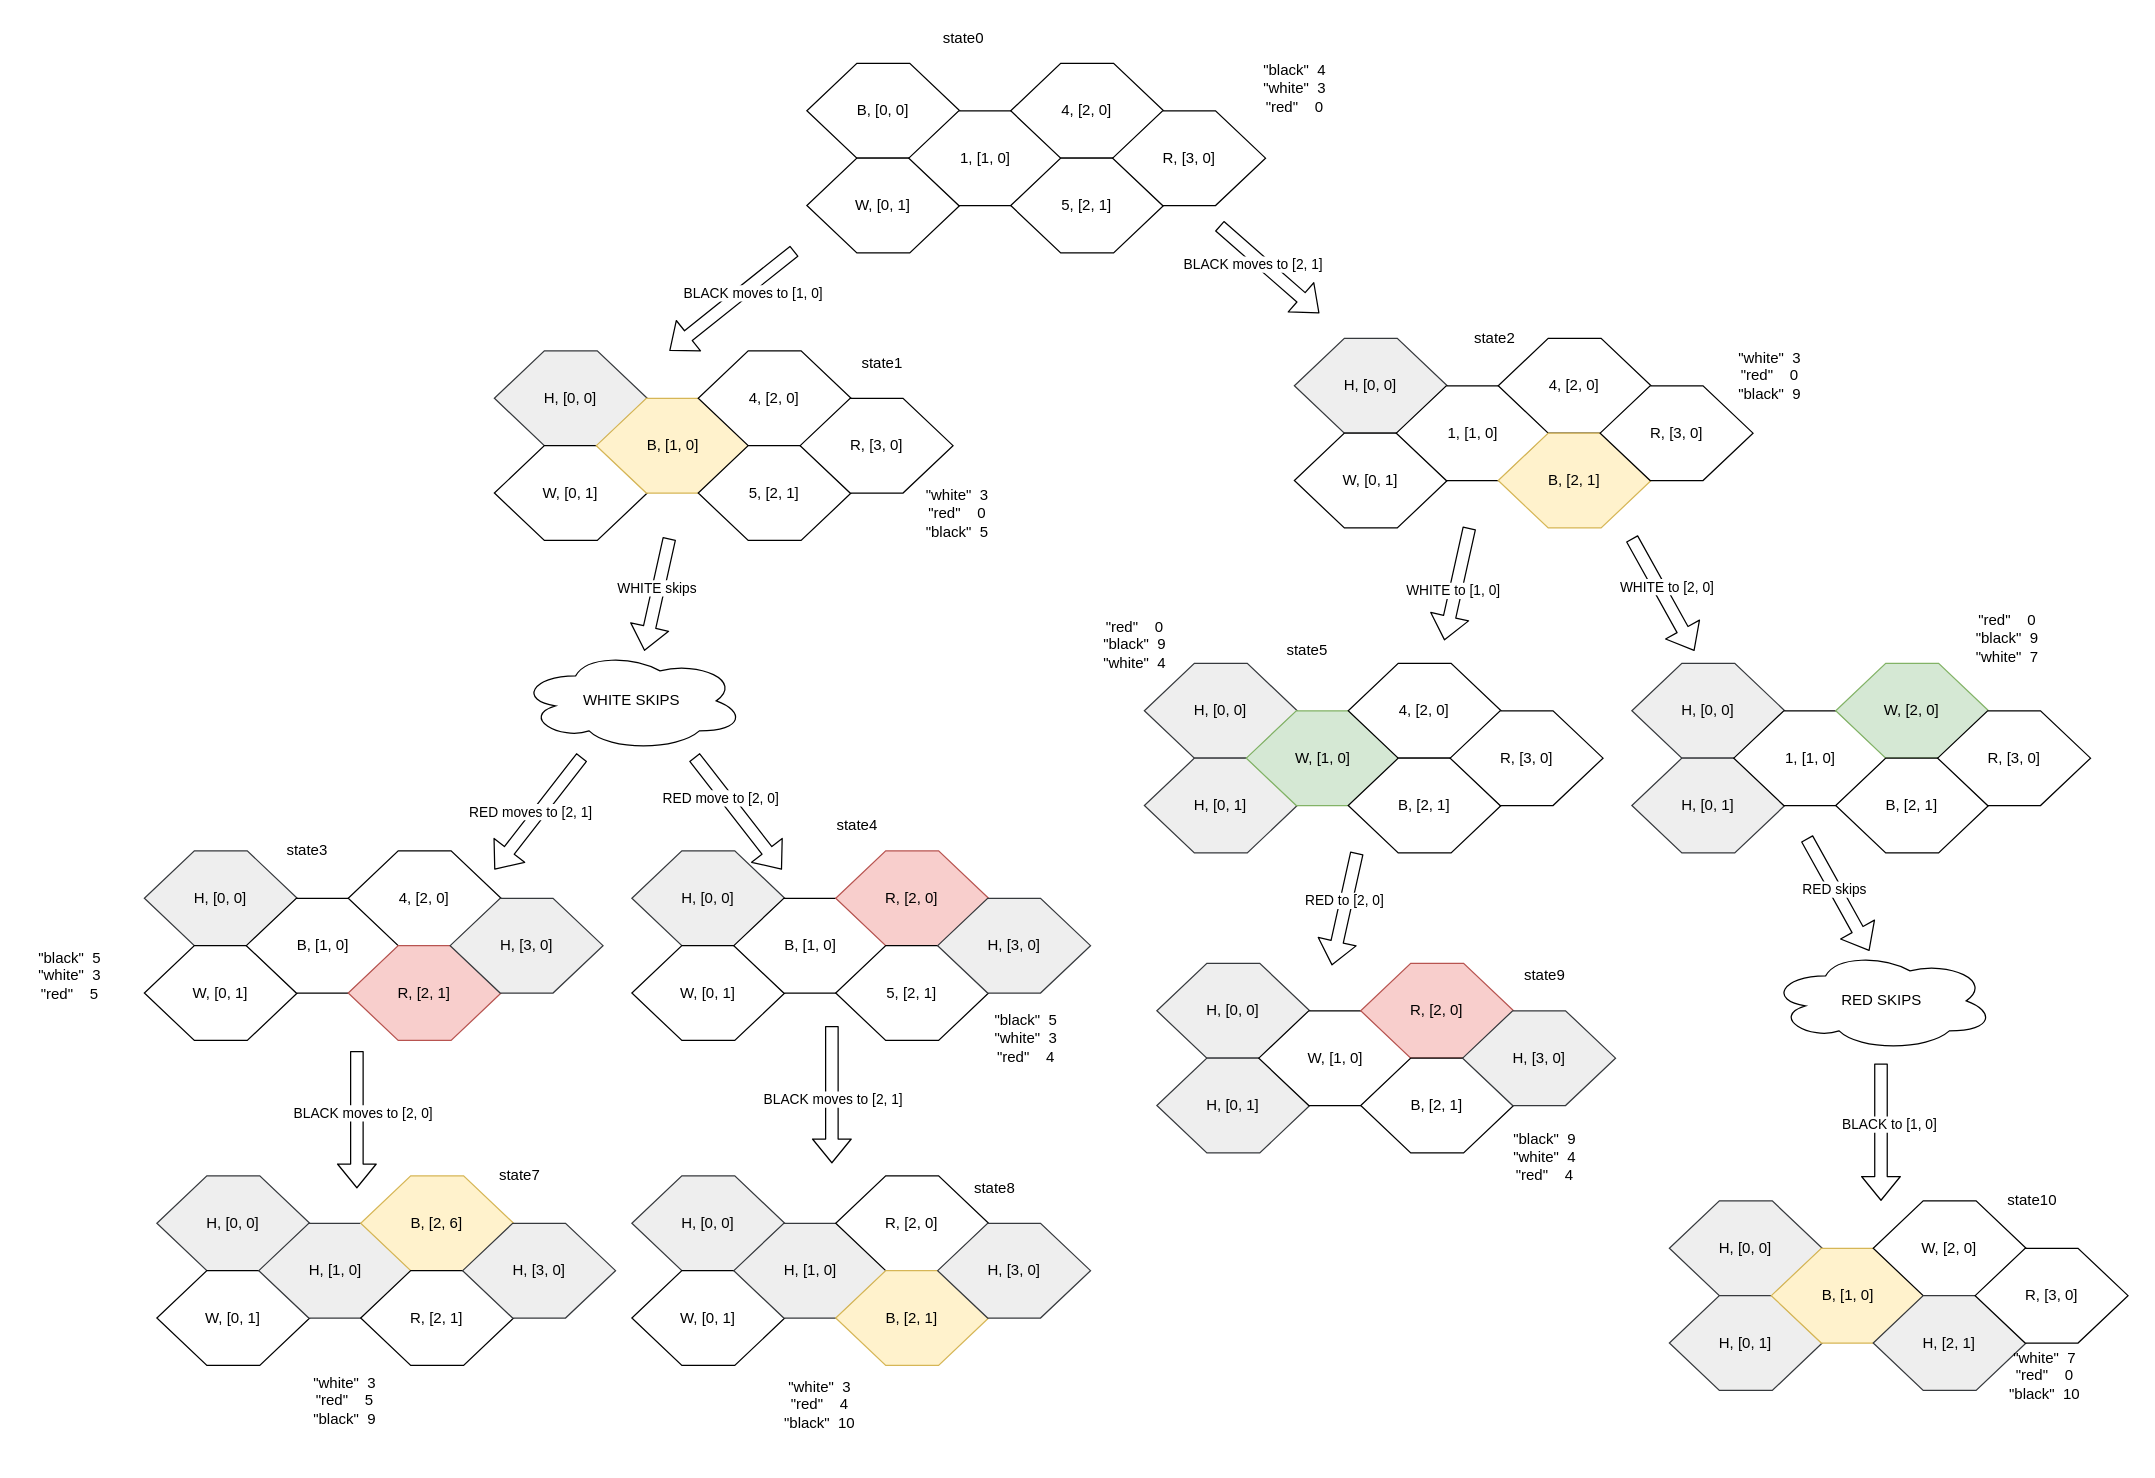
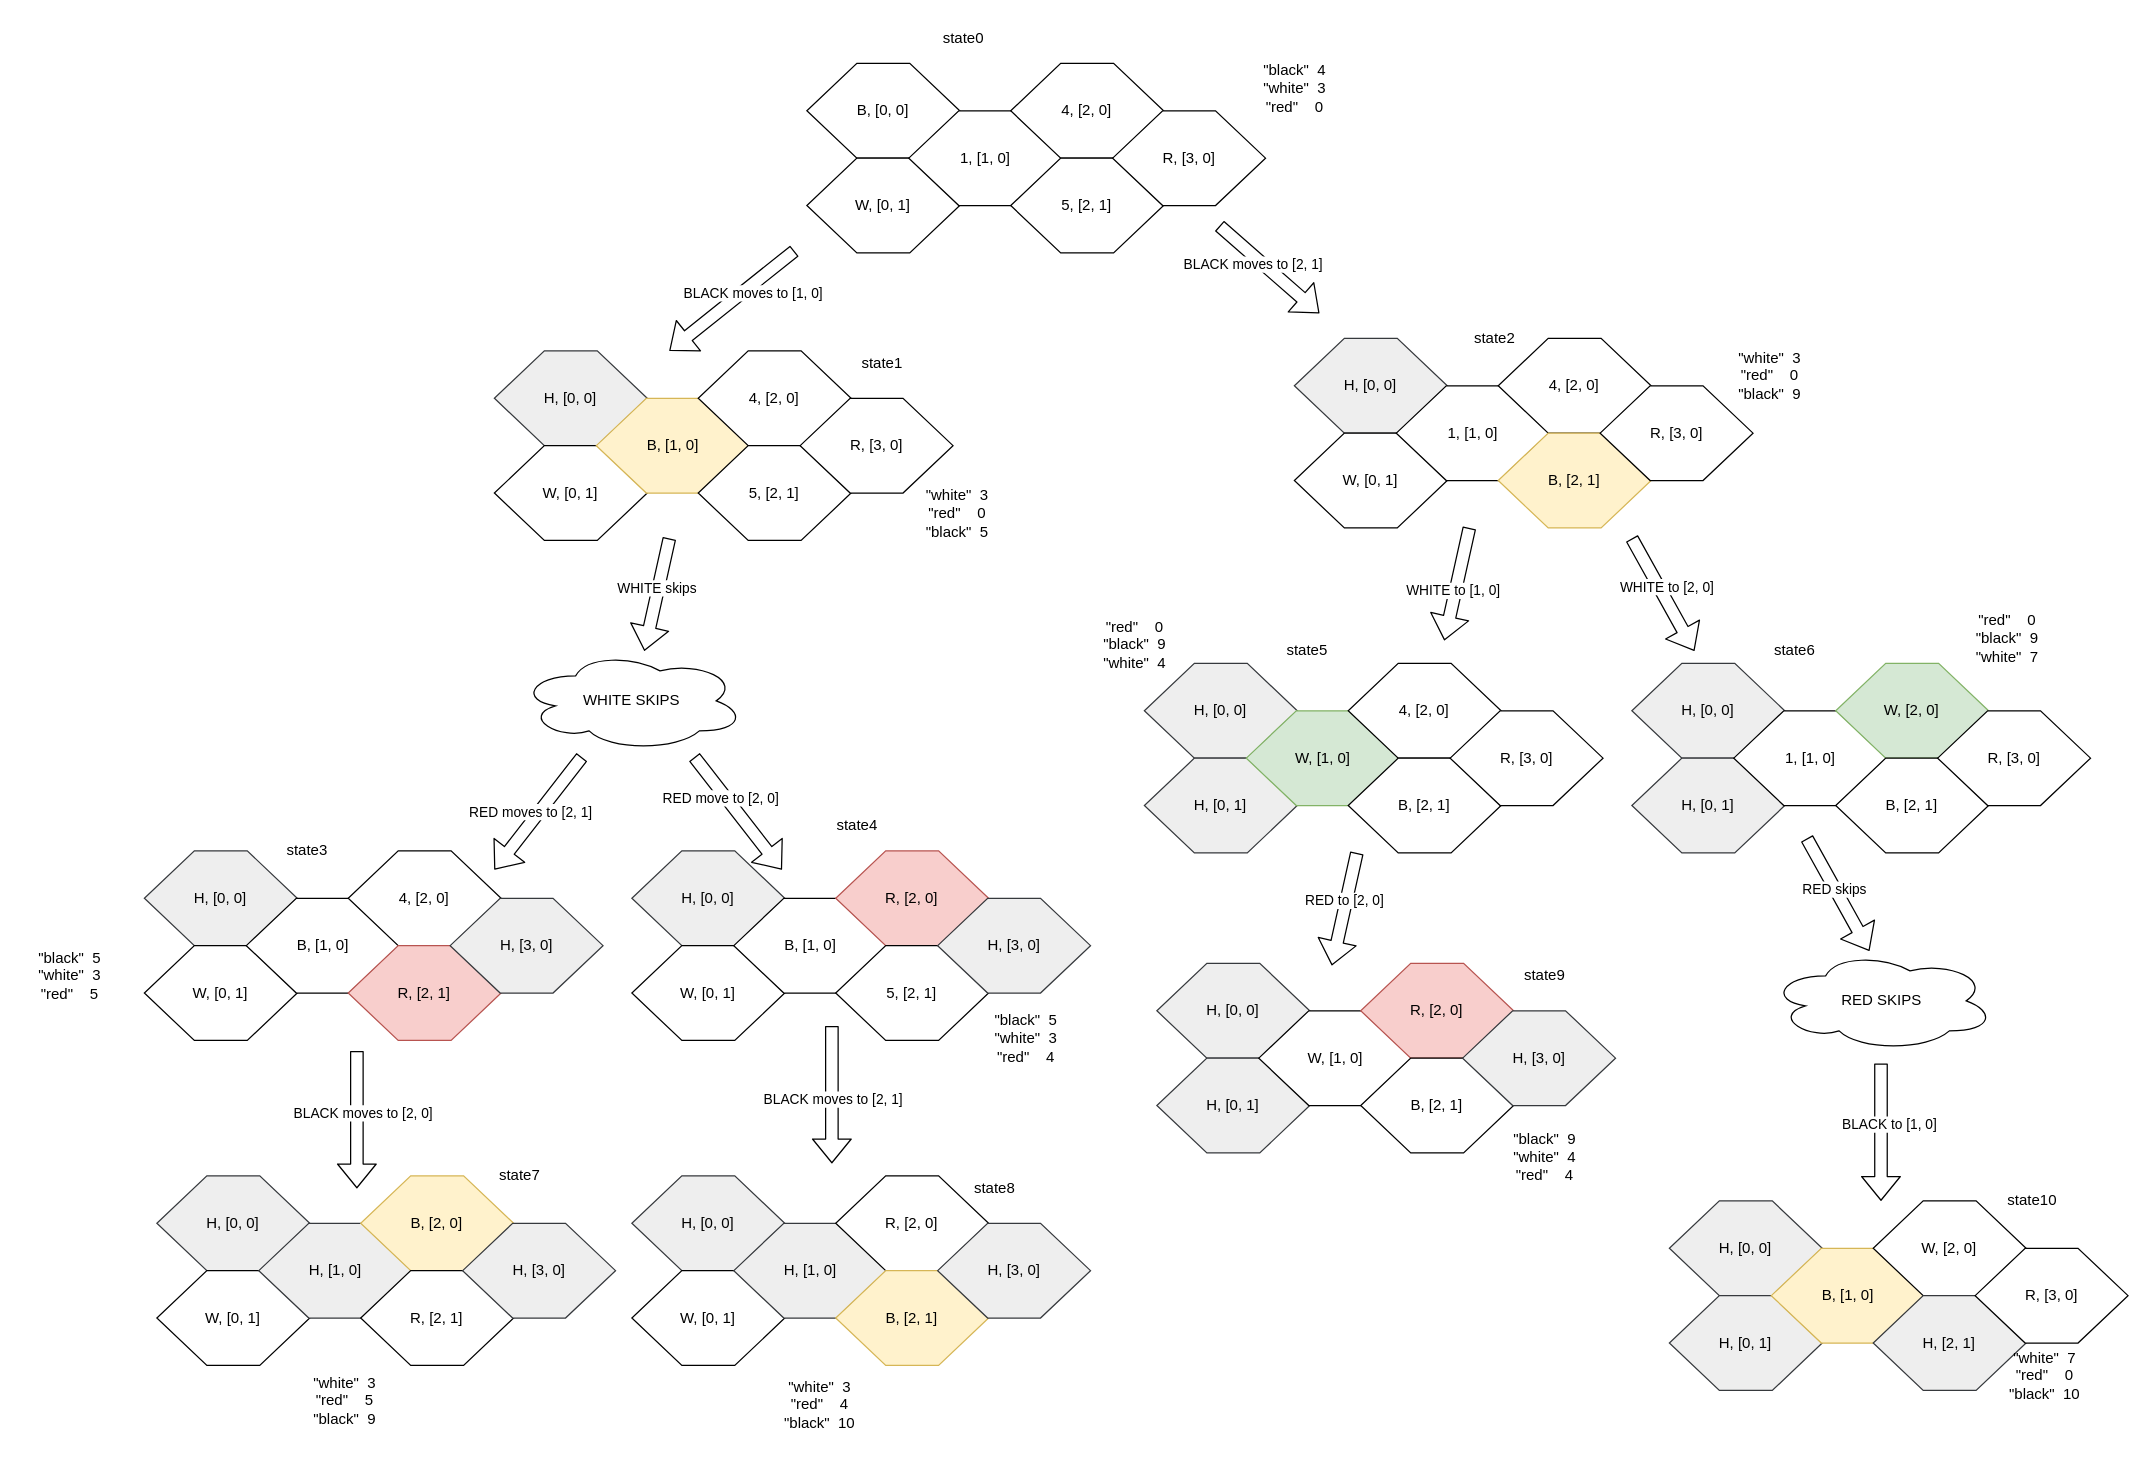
node "state6": added
node "B, [2, 6]": label "B, [2, 6]" -> "B, [2, 0]"
